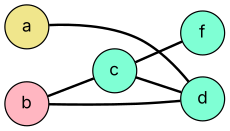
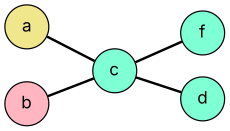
edge "a" -- "d": now "a" -- "c"
edge "d" -- "b": removed
